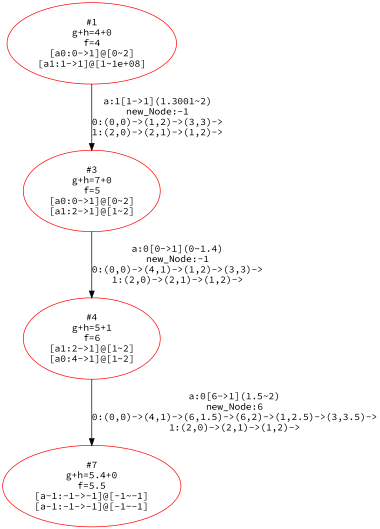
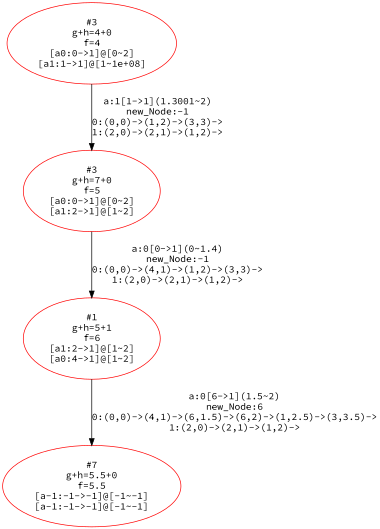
node "#1 g+h=4+0 f=4 [a0:0->1]@[0~2] [a1:1->1]@[1~1e+08]": label "#1 g+h=4+0 f=4 [a0:0->1]@[0~2] [a1:1->1]@[1~1e+08]" -> "#3 g+h=4+0 f=4 [a0:0->1]@[0~2] [a1:1->1]@[1~1e+08]"
node "#4 g+h=5+1 f=6 [a1:2->1]@[1~2] [a0:4->1]@[1~2]": label "#4 g+h=5+1 f=6 [a1:2->1]@[1~2] [a0:4->1]@[1~2]" -> "#1 g+h=5+1 f=6 [a1:2->1]@[1~2] [a0:4->1]@[1~2]"
node "#7 g+h=5.4+0 f=5.5 [a-1:-1->-1]@[-1~-1] [a-1:-1->-1]@[-1~-1]": label "#7 g+h=5.4+0 f=5.5 [a-1:-1->-1]@[-1~-1] [a-1:-1->-1]@[-1~-1]" -> "#7 g+h=5.5+0 f=5.5 [a-1:-1->-1]@[-1~-1] [a-1:-1->-1]@[-1~-1]"
